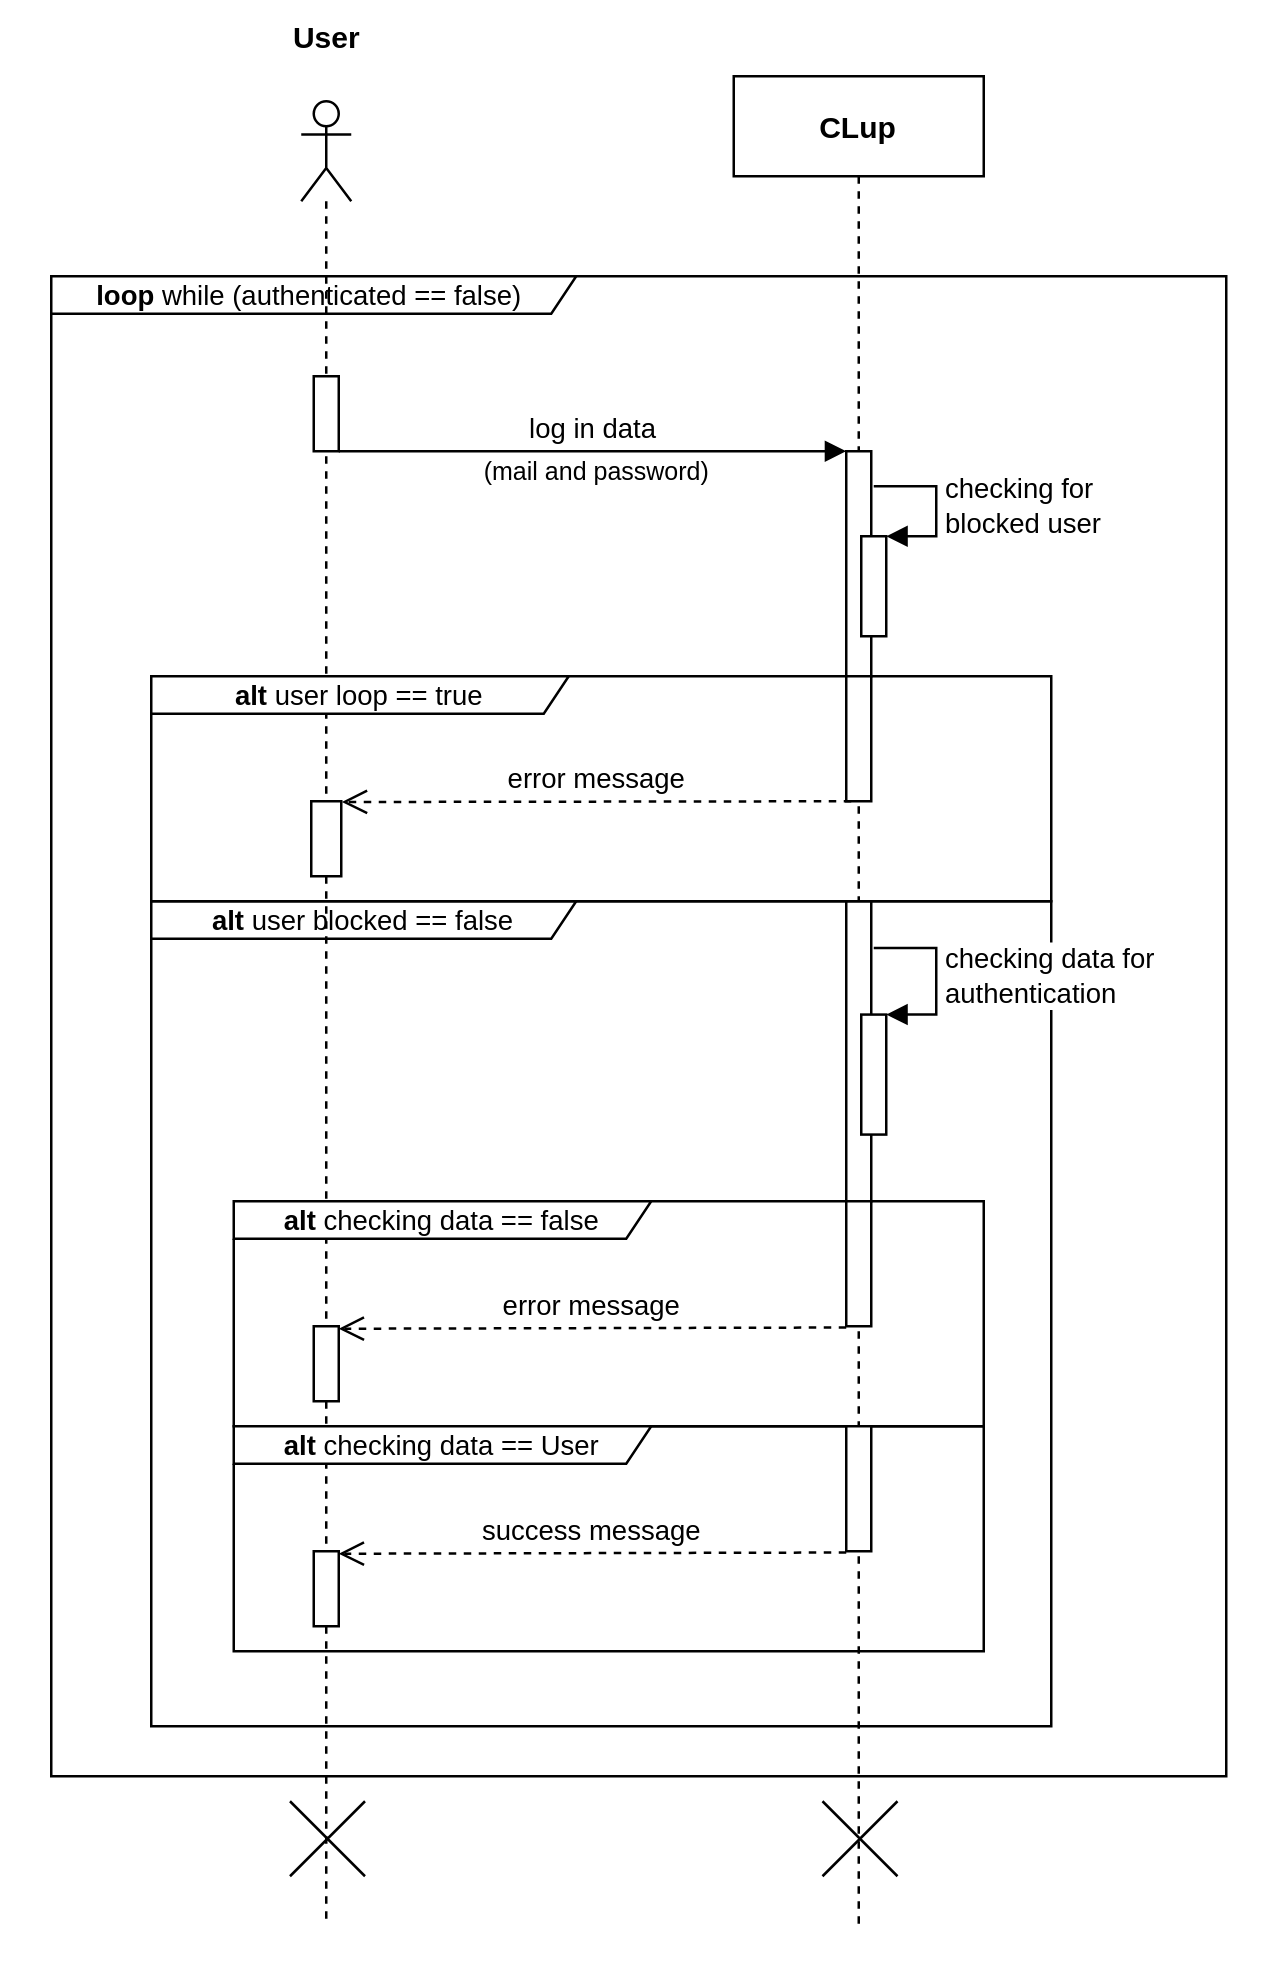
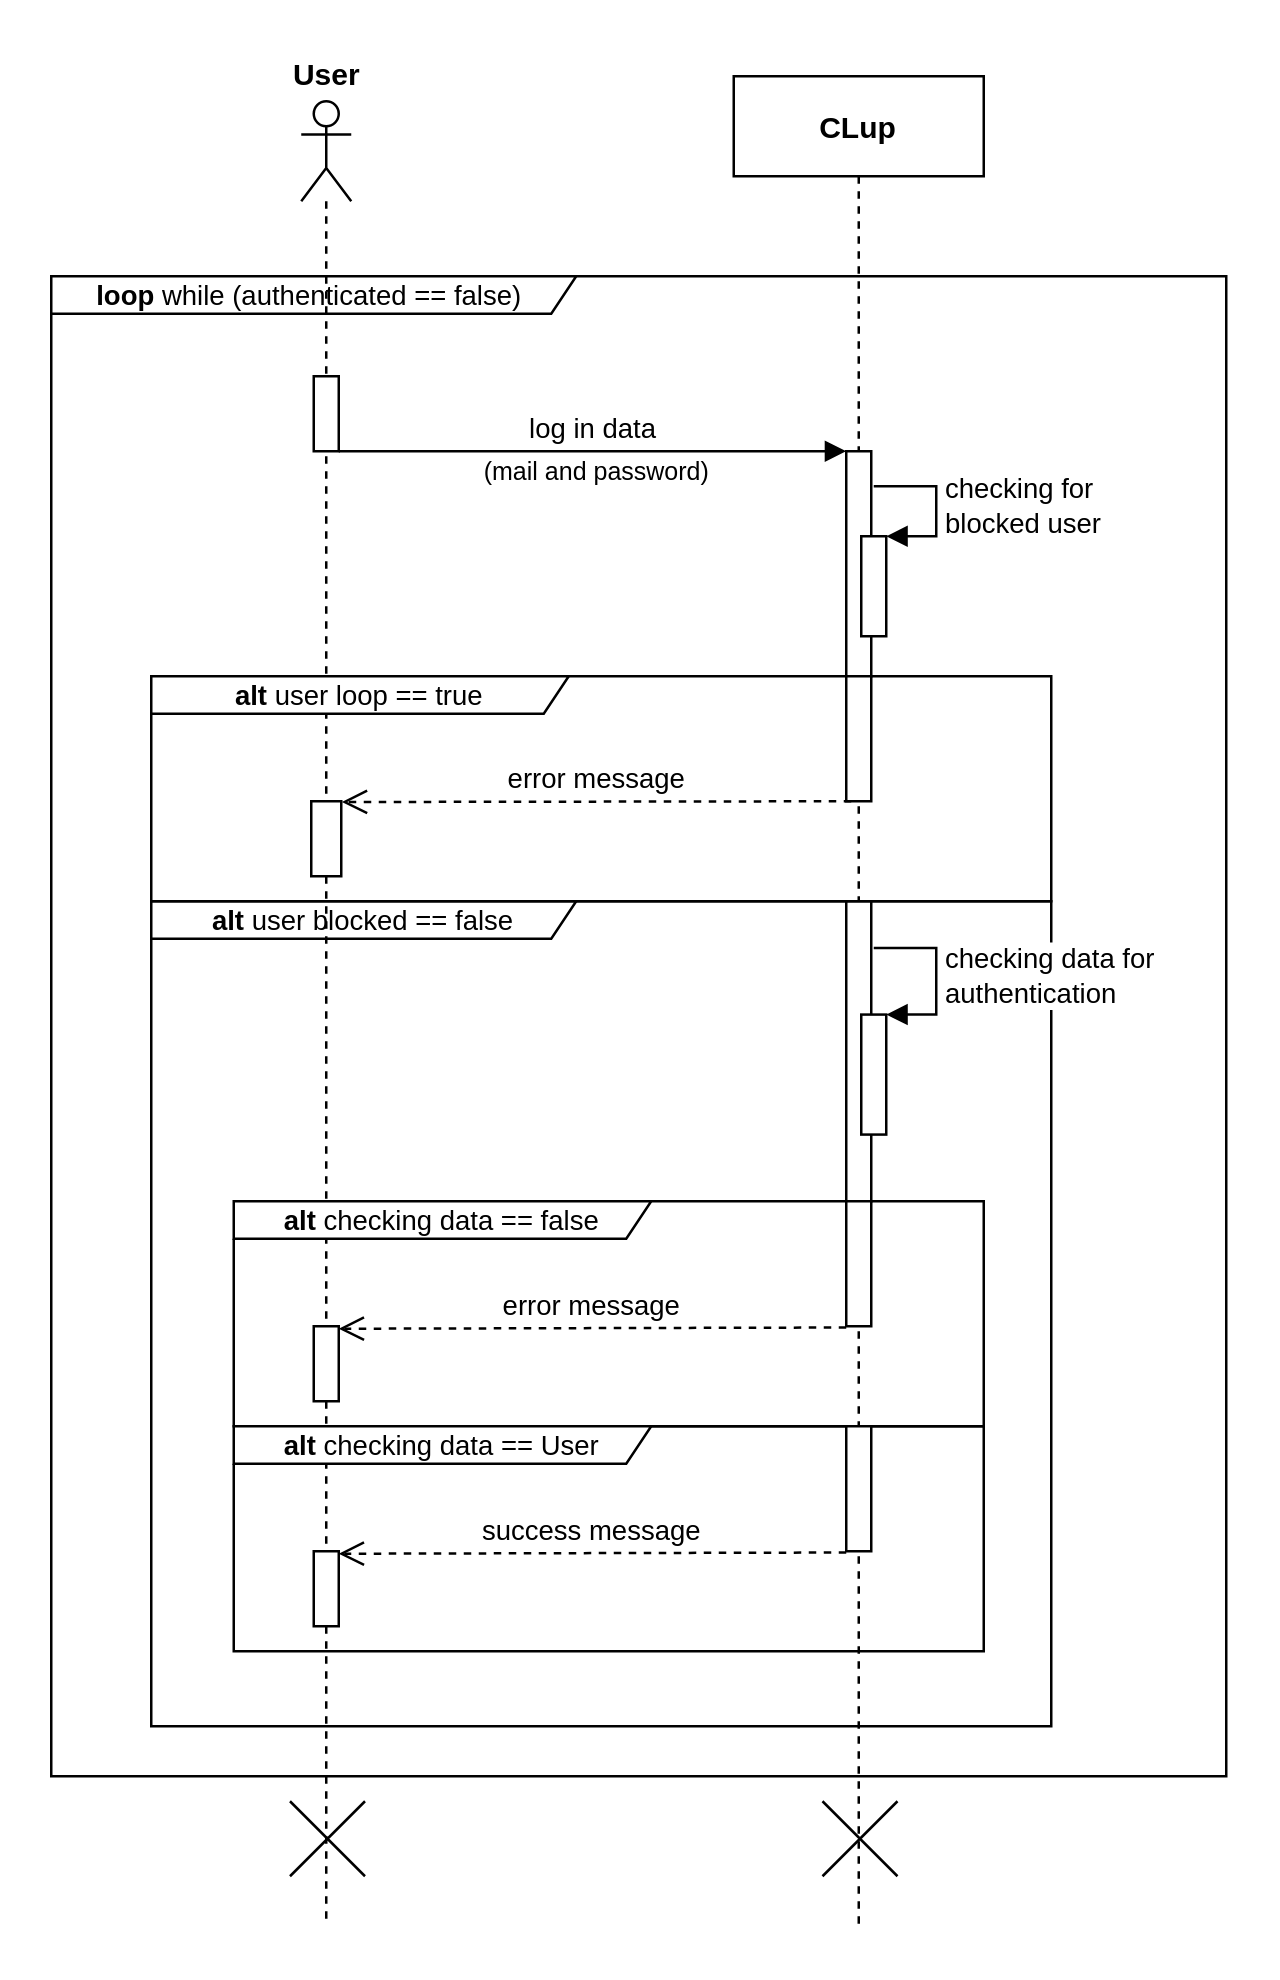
node "User": moved (326, 39) -> (326, 76)
